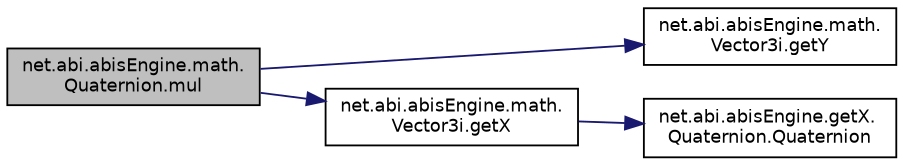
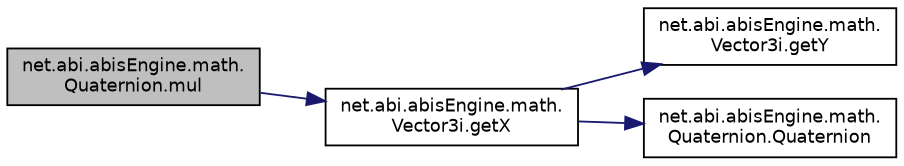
edge "net.abi.abisEngine.math. Quaternion.mul" -> "net.abi.abisEngine.math. Vector3i.getY": now "net.abi.abisEngine.math. Vector3i.getX" -> "net.abi.abisEngine.math. Vector3i.getY"
node "net.abi.abisEngine.getX. Quaternion.Quaternion": label "net.abi.abisEngine.getX. Quaternion.Quaternion" -> "net.abi.abisEngine.math. Quaternion.Quaternion"
